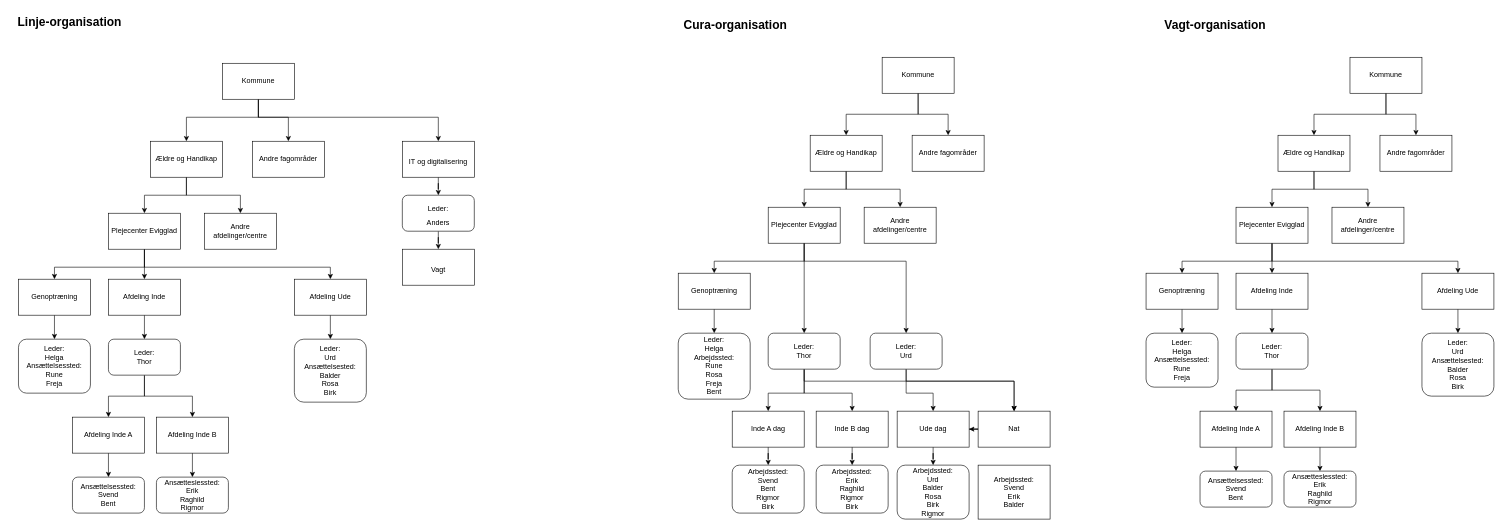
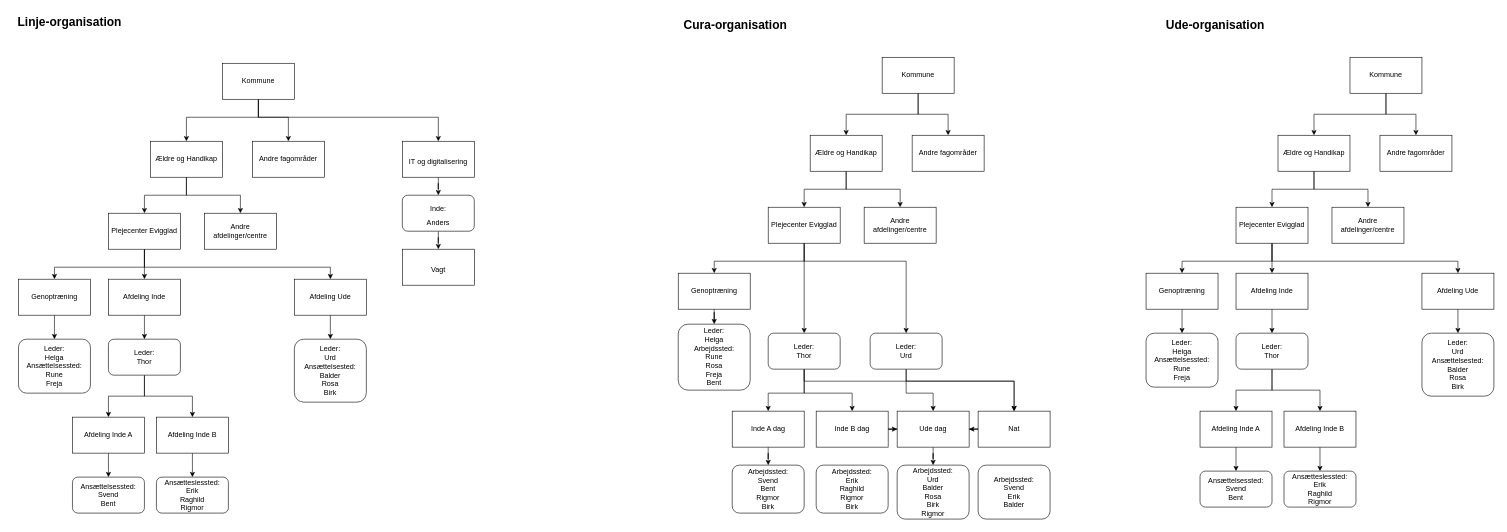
node "Vagt-organisation": label "Vagt-organisation" -> "Ude-organisation"
node "Leder: Anders": label "Leder: Anders" -> "Inde: Anders"
node "Leder: Helga Arbejdssted: Rune Rosa Freja Bent": moved (714, 366) -> (714, 357)
edge "Inde B dag" -> "Arbejdssted: Erik Raghild Rigmor Birk": now "Inde B dag" -> "Ude dag"
node "Arbejdssted: Svend Erik Balder": shape rectangle -> rounded rectangle
